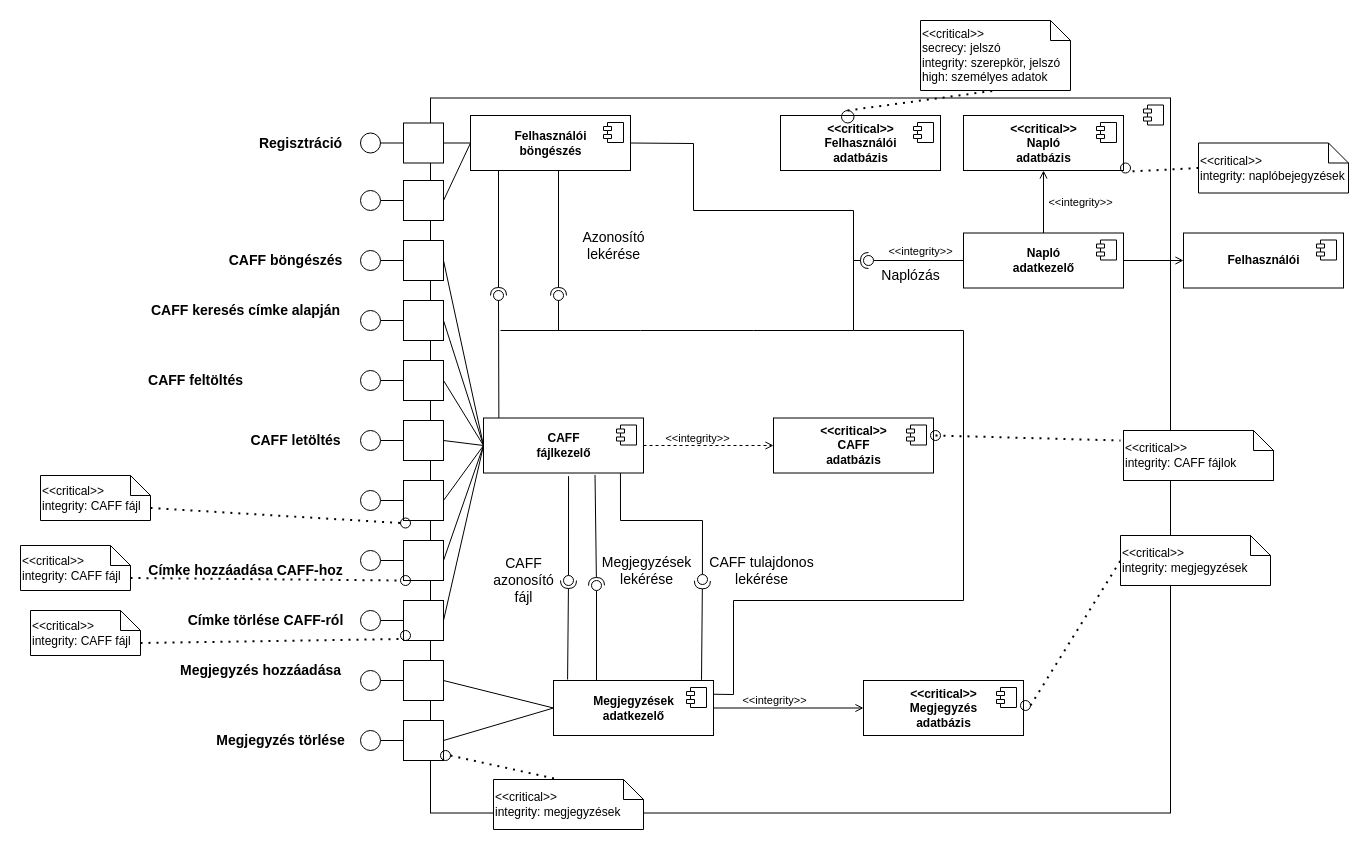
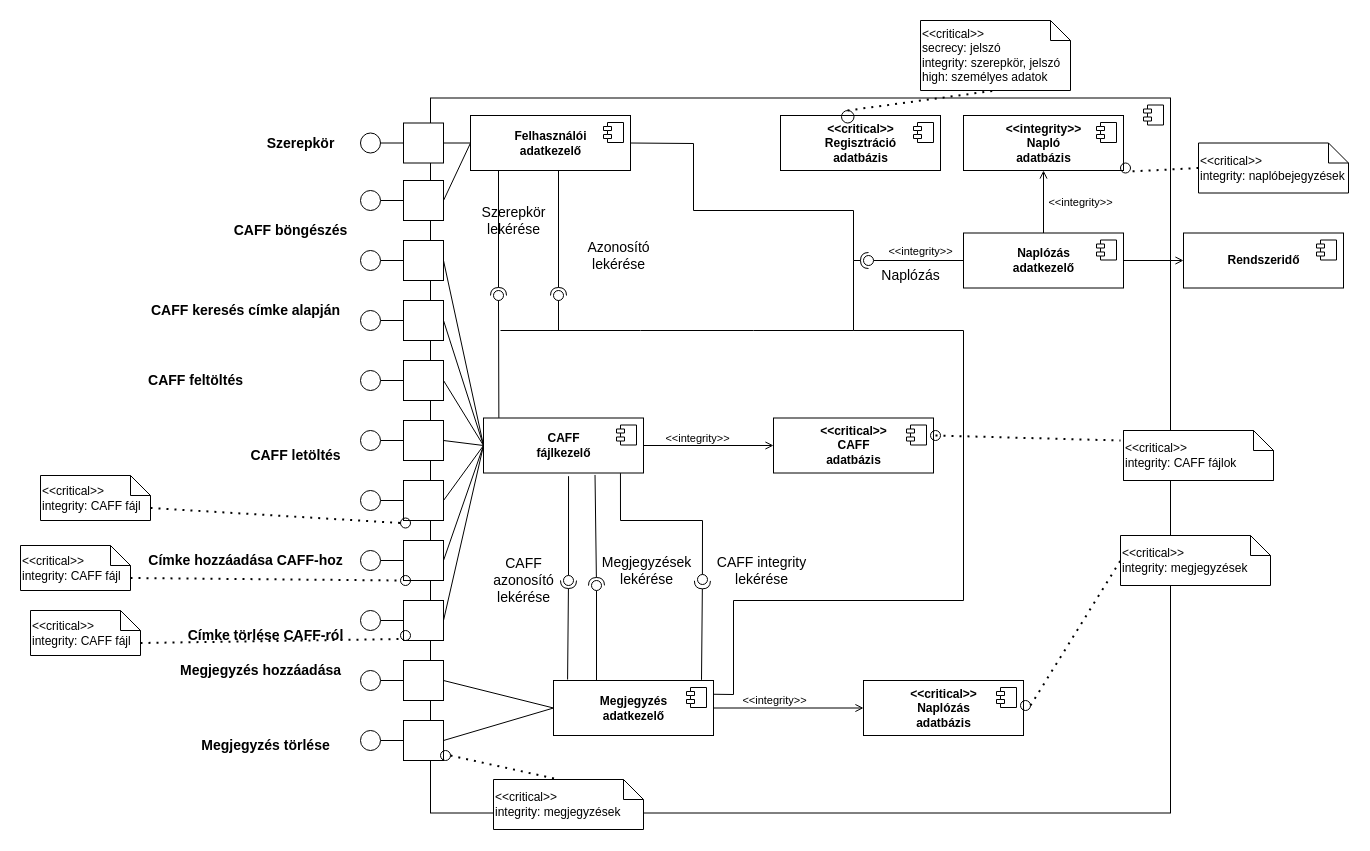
node "Regisztráció": label "Regisztráció" -> "Szerepkör"
node "Felhasználói böngészés": label "Felhasználói böngészés" -> "Felhasználói adatkezelő"
node "<<critical>> Felhasználói adatbázis": label "<<critical>> Felhasználói adatbázis" -> "<<critical>> Regisztráció adatbázis"
node "<<critical>> Napló adatbázis": label "<<critical>> Napló adatbázis" -> "<<integrity>> Napló adatbázis"
node "Szerepkör lekérése": added
node "Azonosító lekérése": moved (614, 246) -> (619, 256)
node "CAFF böngészés": moved (286, 261) -> (291, 231)
node "Napló adatkezelő": label "Napló adatkezelő" -> "Naplózás adatkezelő"
node "Felhasználói": label "Felhasználói" -> "Rendszeridő"
node "CAFF letöltés": moved (296, 441) -> (296, 456)
edge "CAFF fájlkezelő" -> "<<critical>> CAFF adatbázis": style dashed -> solid
node "Címke hozzáadása CAFF-hoz": moved (246, 571) -> (246, 561)
node "CAFF tulajdonos lekérése": label "CAFF tulajdonos lekérése" -> "CAFF integrity lekérése"
node "CAFF azonosító fájl": label "CAFF azonosító fájl" -> "CAFF azonosító lekérése"
node "Címke törlése CAFF-ról": moved (266, 621) -> (266, 636)
node "Megjegyzések adatkezelő": label "Megjegyzések adatkezelő" -> "Megjegyzés adatkezelő"
node "<<critical>> Megjegyzés adatbázis": label "<<critical>> Megjegyzés adatbázis" -> "<<critical>> Naplózás adatbázis"
node "Megjegyzés törlése": moved (281, 741) -> (266, 746)
